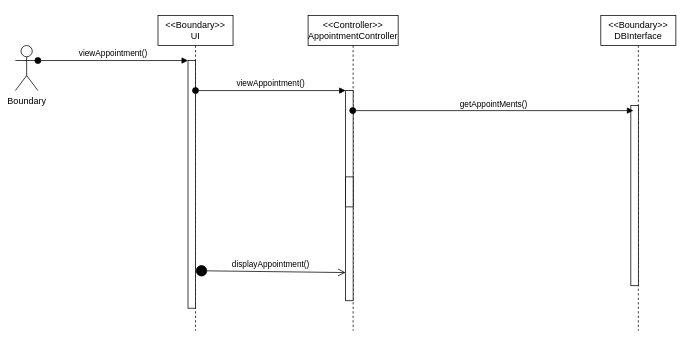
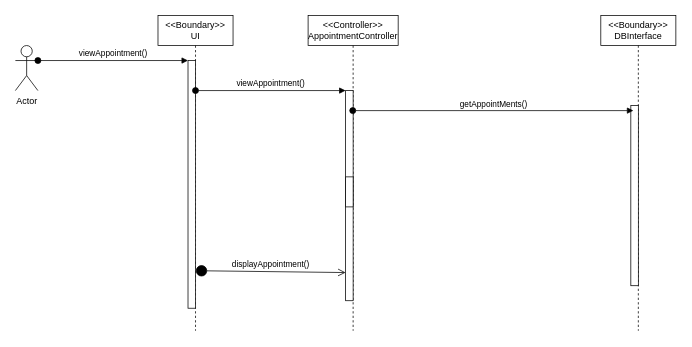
node "Boundary": label "Boundary" -> "Actor"
